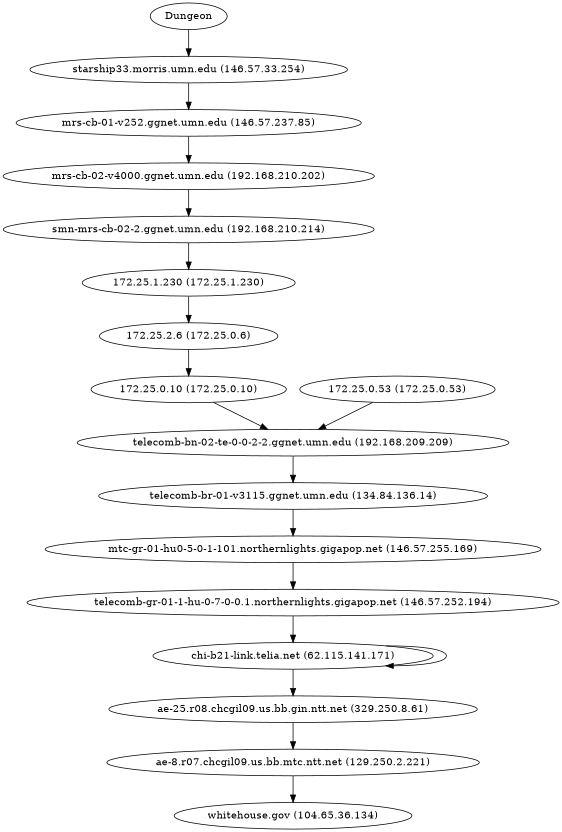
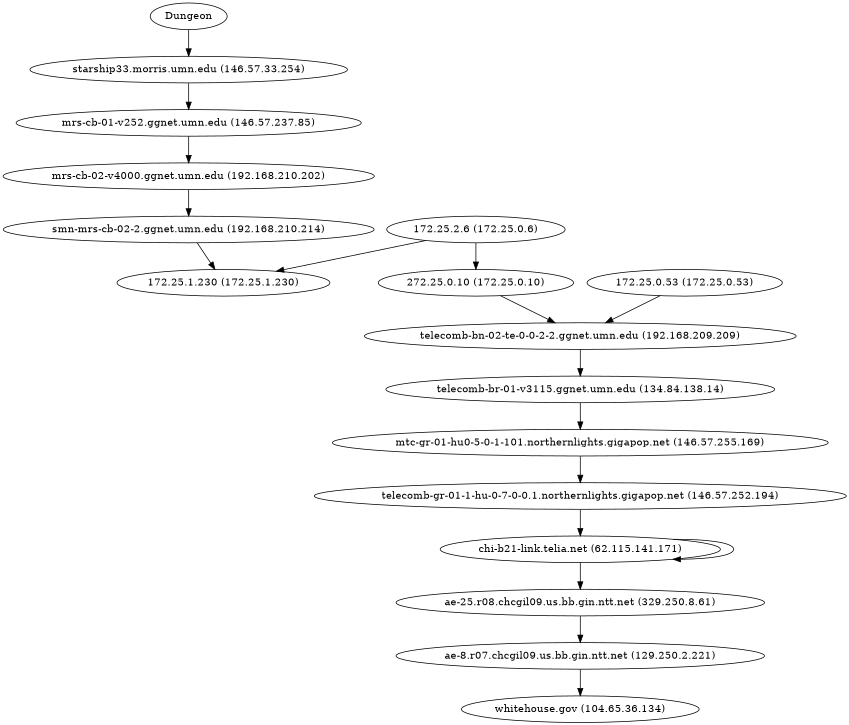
edge "172.25.1.230 (172.25.1.230)" -> "172.25.2.6 (172.25.0.6)": reversed
node "172.25.0.10 (172.25.0.10)": label "172.25.0.10 (172.25.0.10)" -> "272.25.0.10 (172.25.0.10)"
node "telecomb-br-01-v3115.ggnet.umn.edu (134.84.136.14)": label "telecomb-br-01-v3115.ggnet.umn.edu (134.84.136.14)" -> "telecomb-br-01-v3115.ggnet.umn.edu (134.84.138.14)"
node "ae-8.r07.chcgil09.us.bb.mtc.ntt.net (129.250.2.221)": label "ae-8.r07.chcgil09.us.bb.mtc.ntt.net (129.250.2.221)" -> "ae-8.r07.chcgil09.us.bb.gin.ntt.net (129.250.2.221)"
